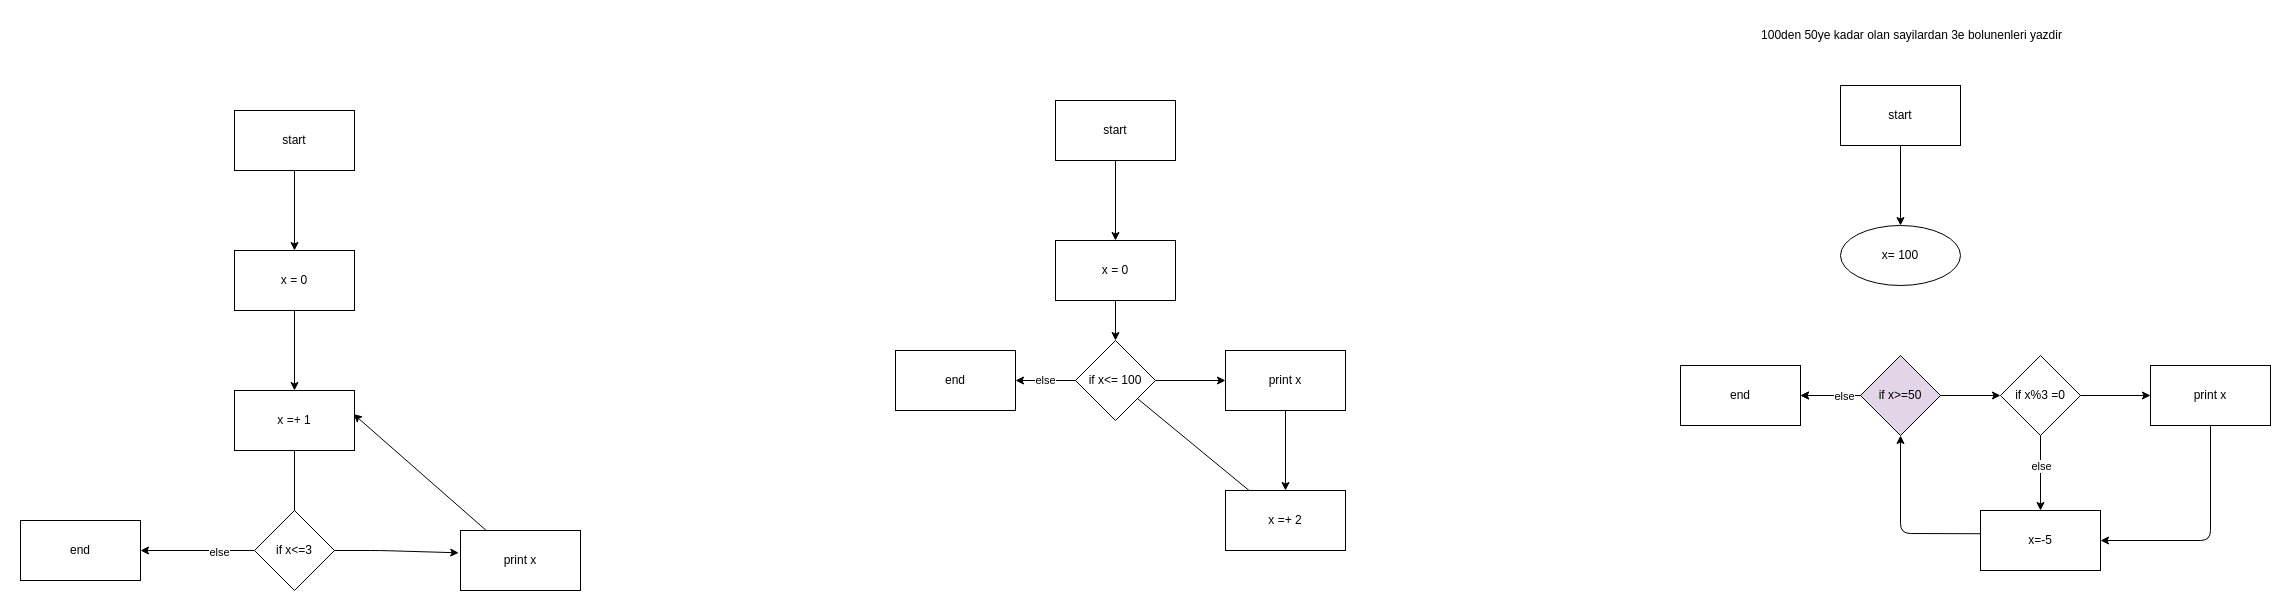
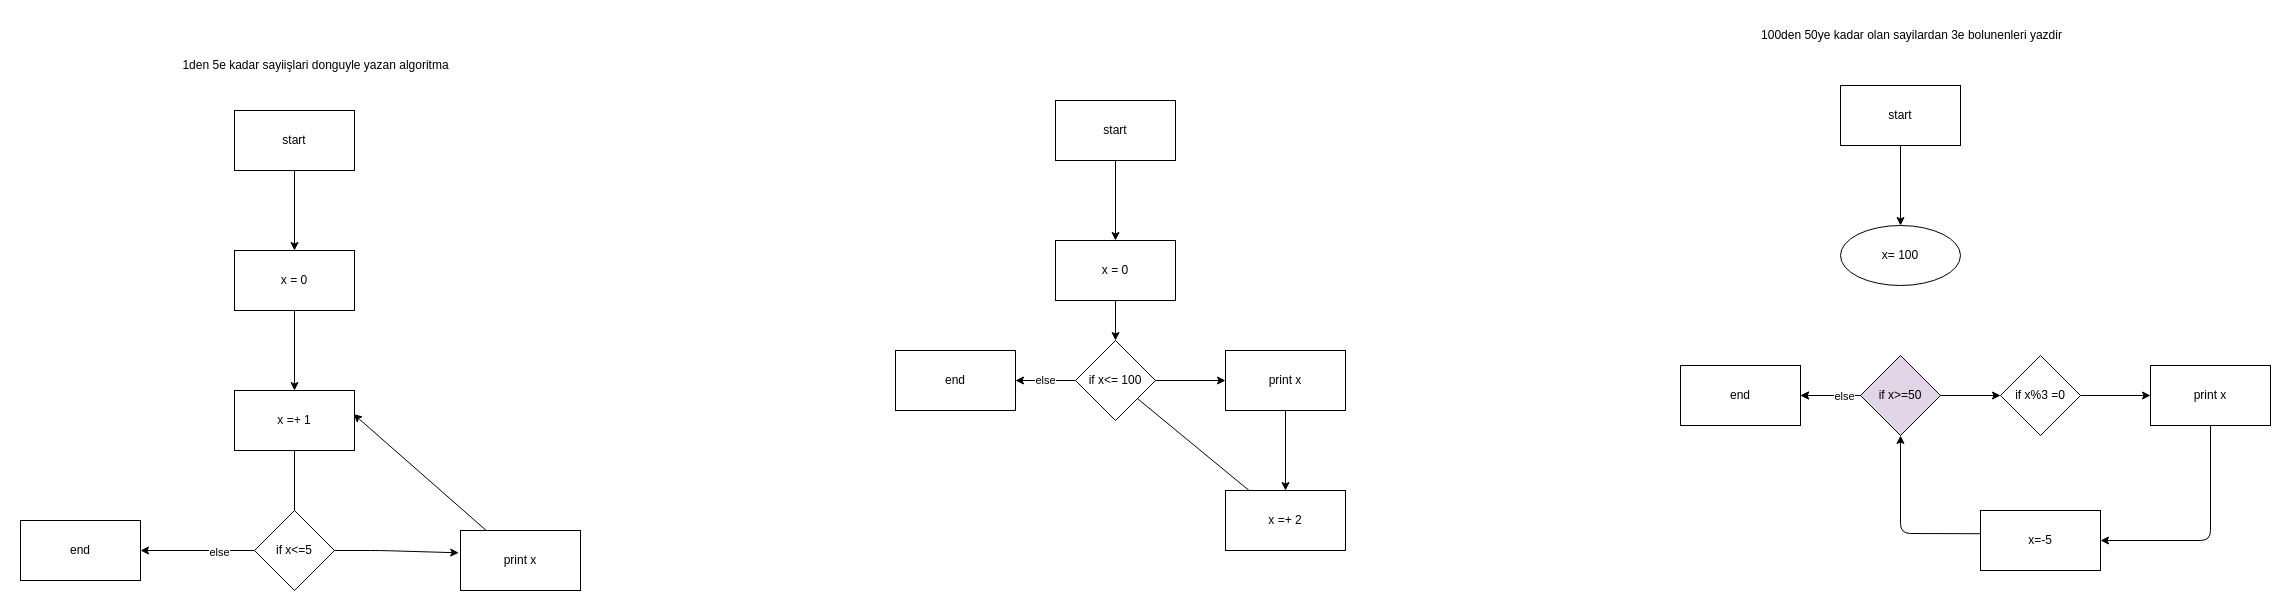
node "1den 5e kadar sayiişlari donguyle yazan algoritma": added
edge "if x%3 =0" -> "x=-5": removed, label "else"
node "if x<=3": label "if x<=3" -> "if x<=5"
